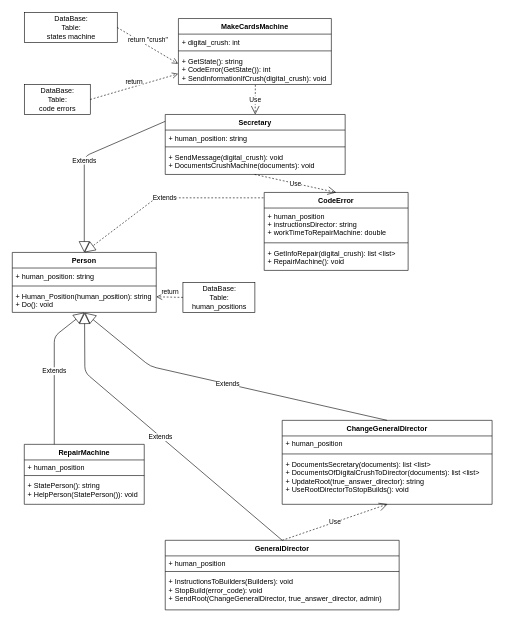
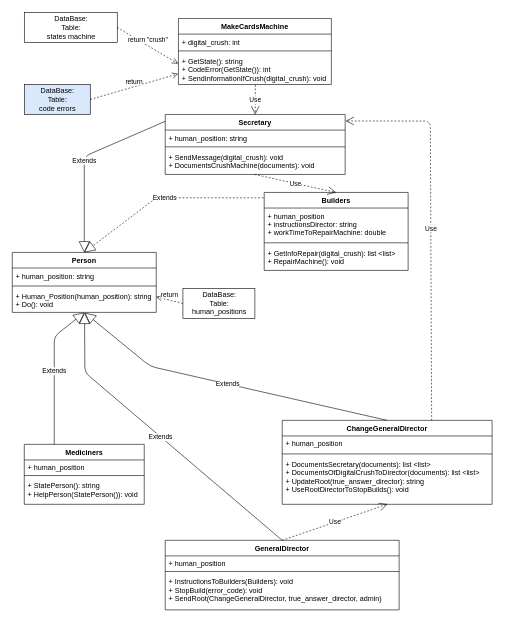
node "DataBase: Table: code errors": fillcolor #ffffff -> #dae8fc
edge "ChangeGeneralDirector" -> "Secretary": added, label "Use"
node "CodeError": label "CodeError" -> "Builders"
node "DataBase: Table: human_positions": moved (219, 297) -> (219, 303)
node "RepairMachine": label "RepairMachine" -> "Mediciners"
